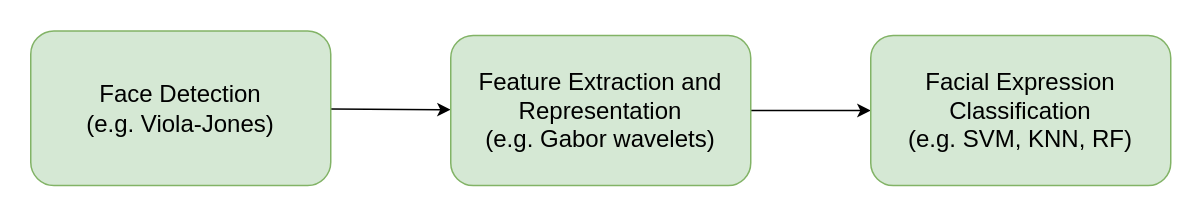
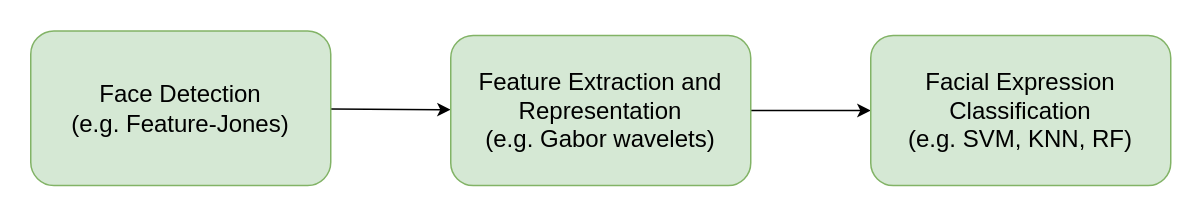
node "Face Detection(e.g. Viola-Jones)": label "Face Detection(e.g. Viola-Jones)" -> "Face Detection(e.g. Feature-Jones)"
